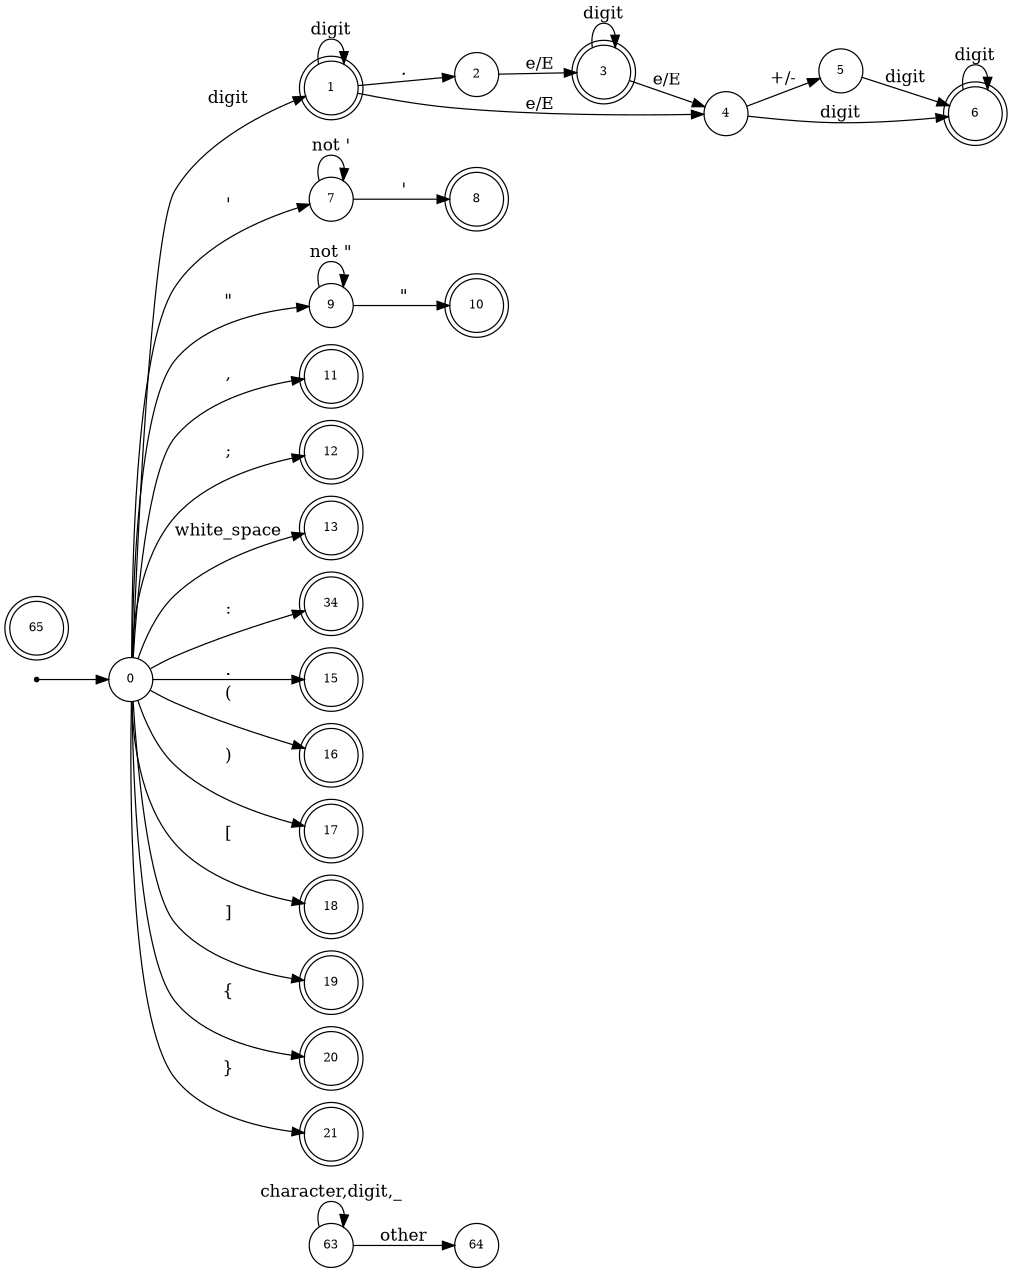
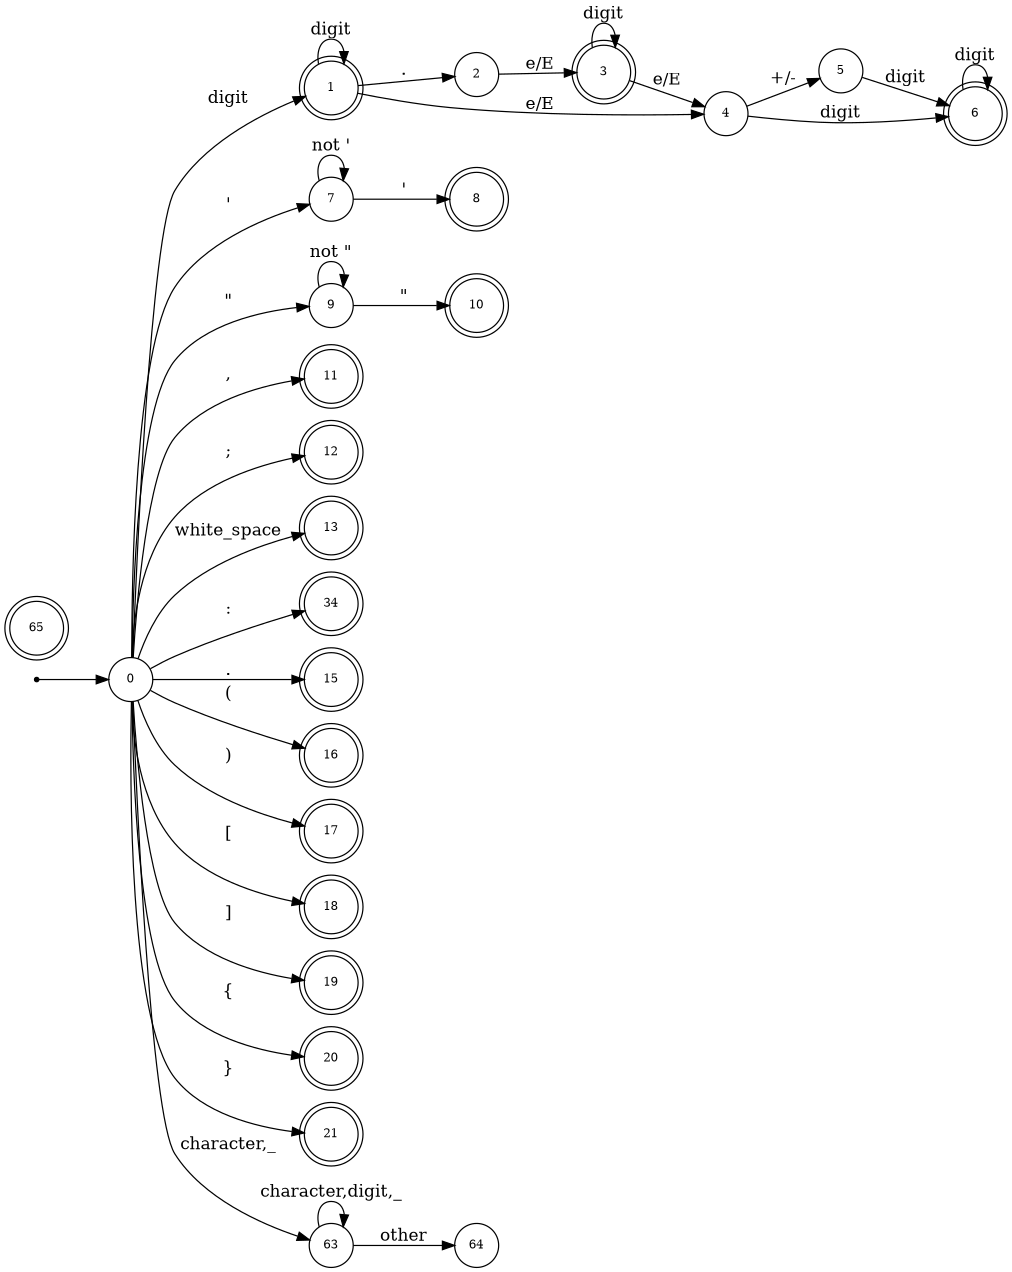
edge "0" -> "63": added, label "character,_"
